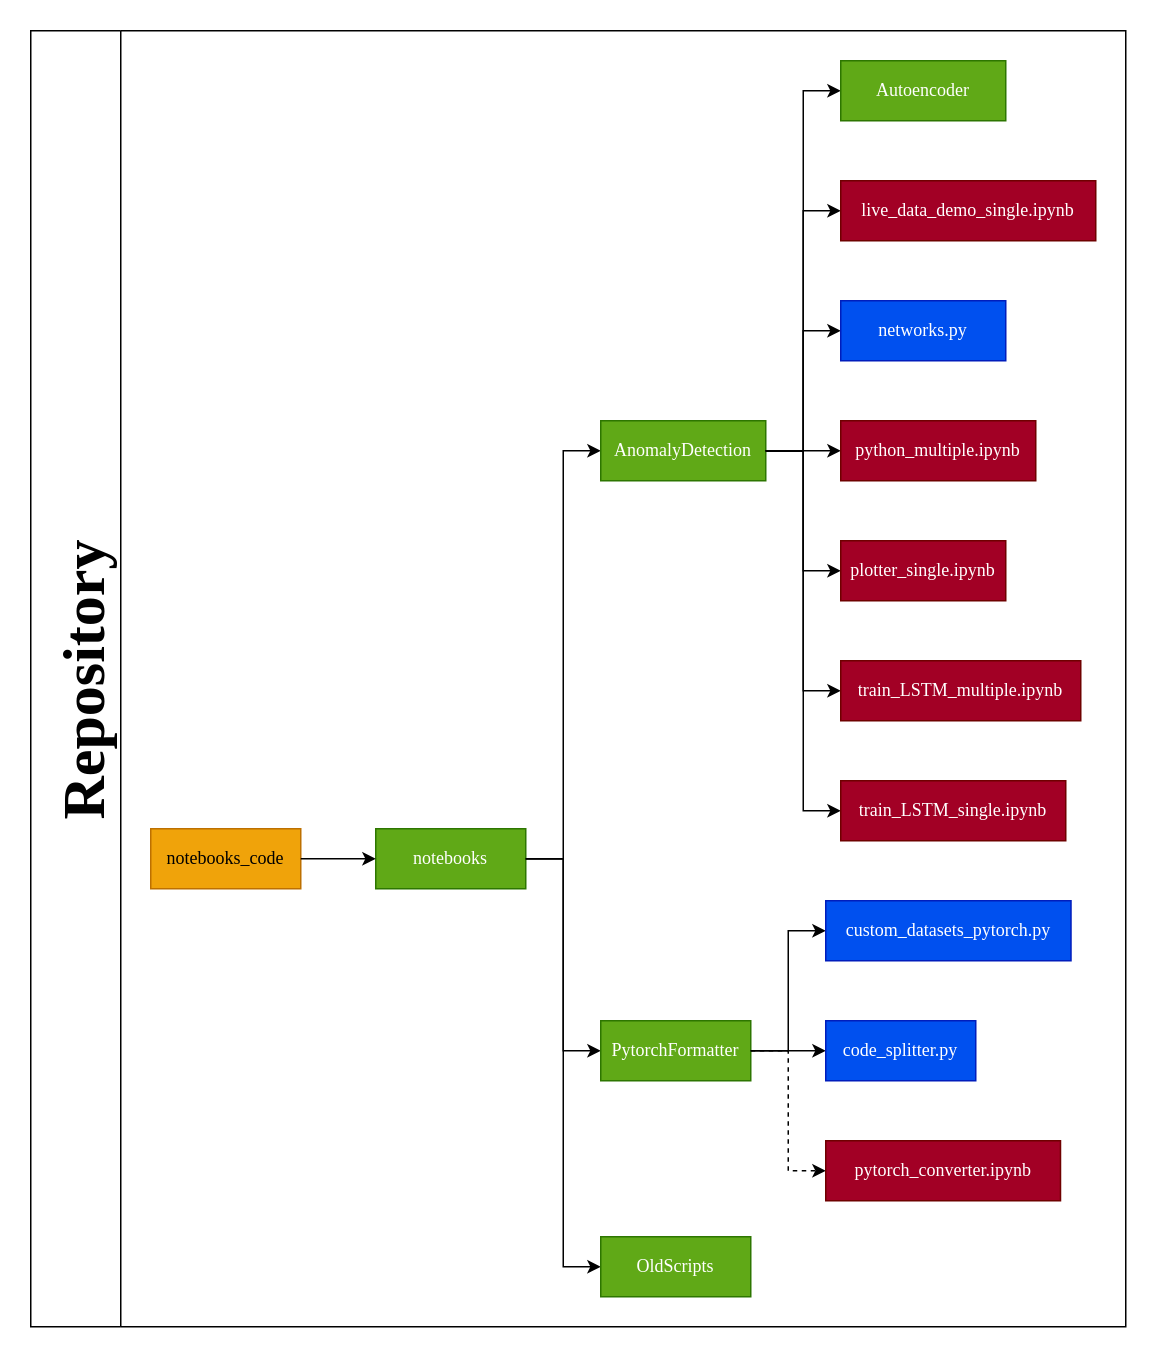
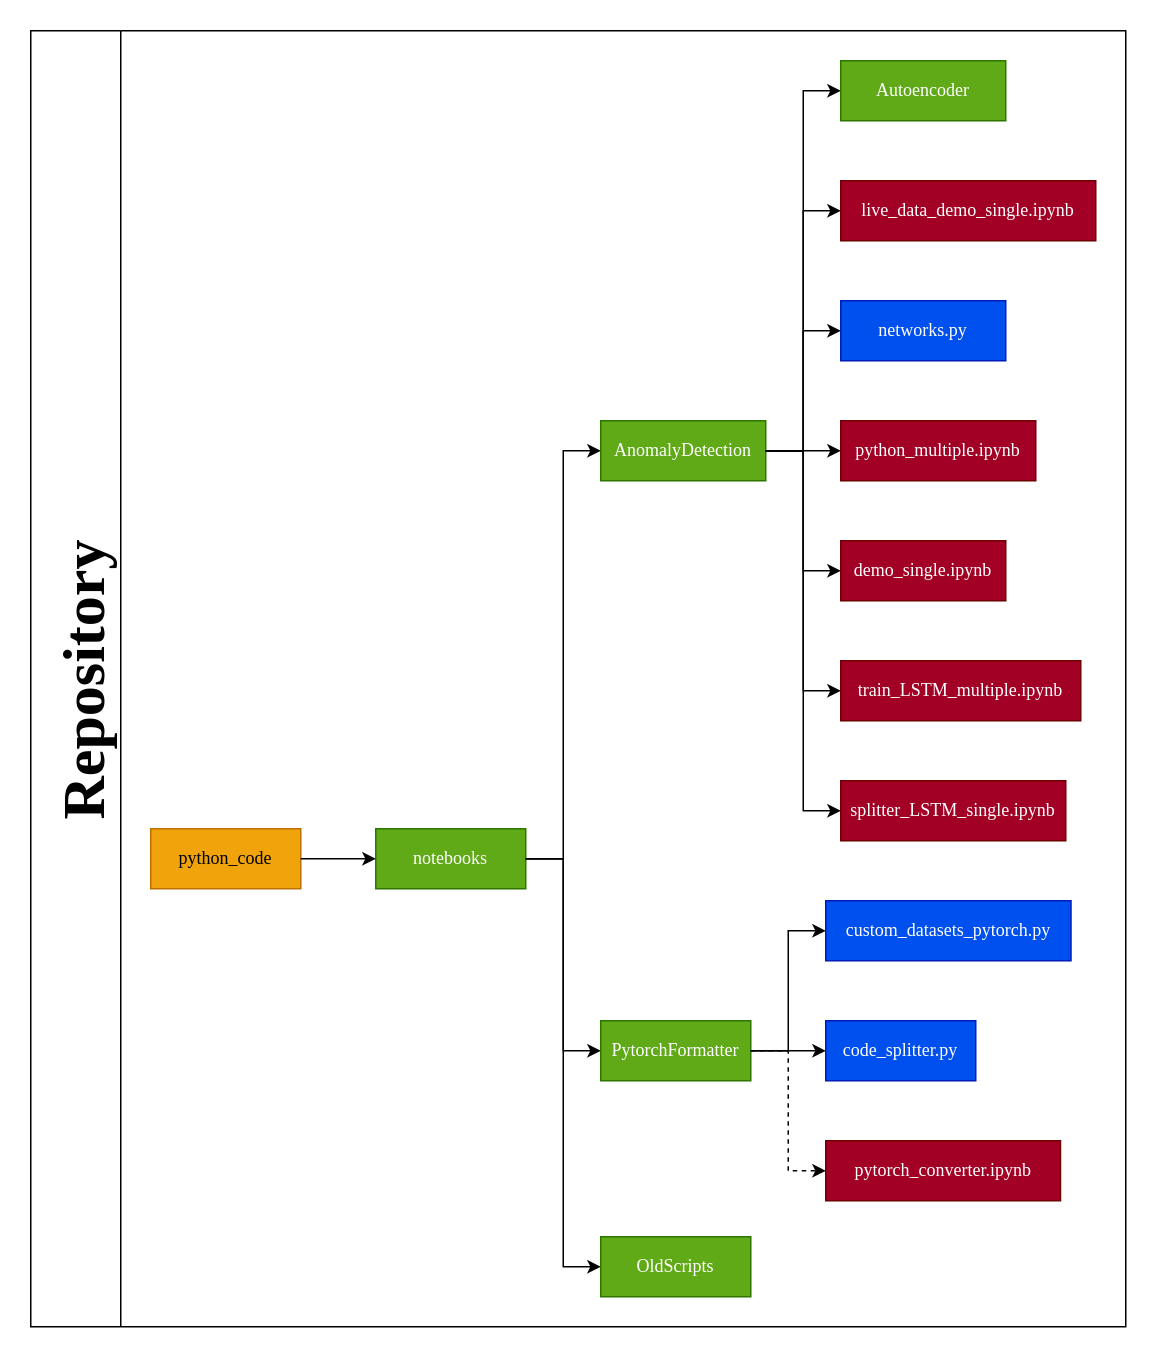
node "plotter_single.ipynb": label "plotter_single.ipynb" -> "demo_single.ipynb"
node "train_LSTM_single.ipynb": label "train_LSTM_single.ipynb" -> "splitter_LSTM_single.ipynb"
node "notebooks_code": label "notebooks_code" -> "python_code"
